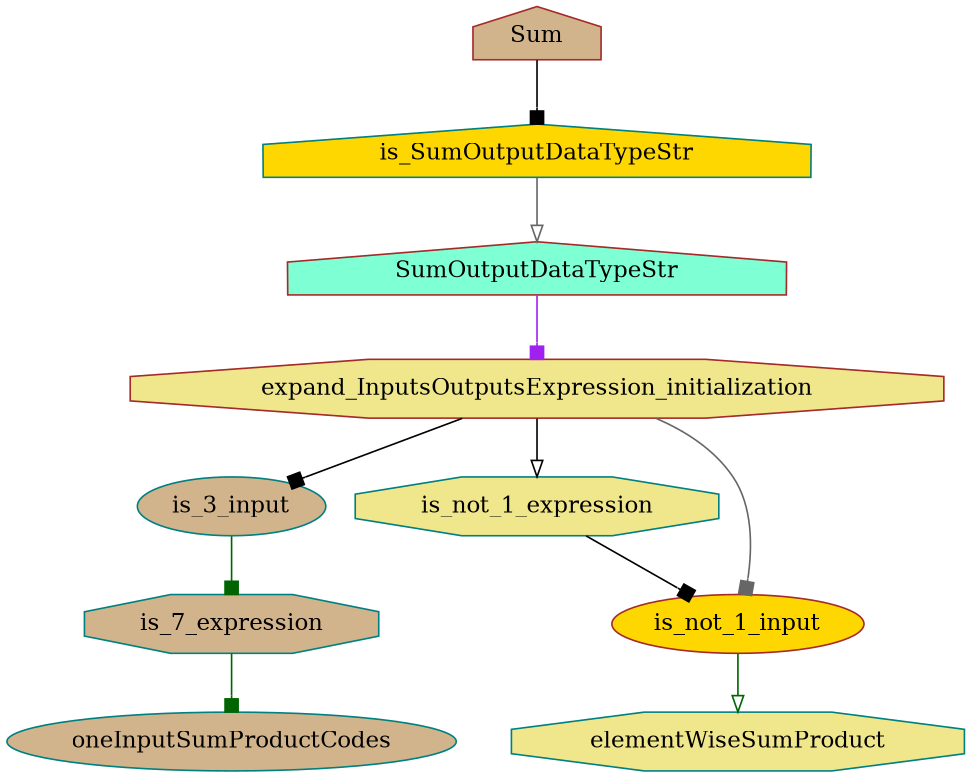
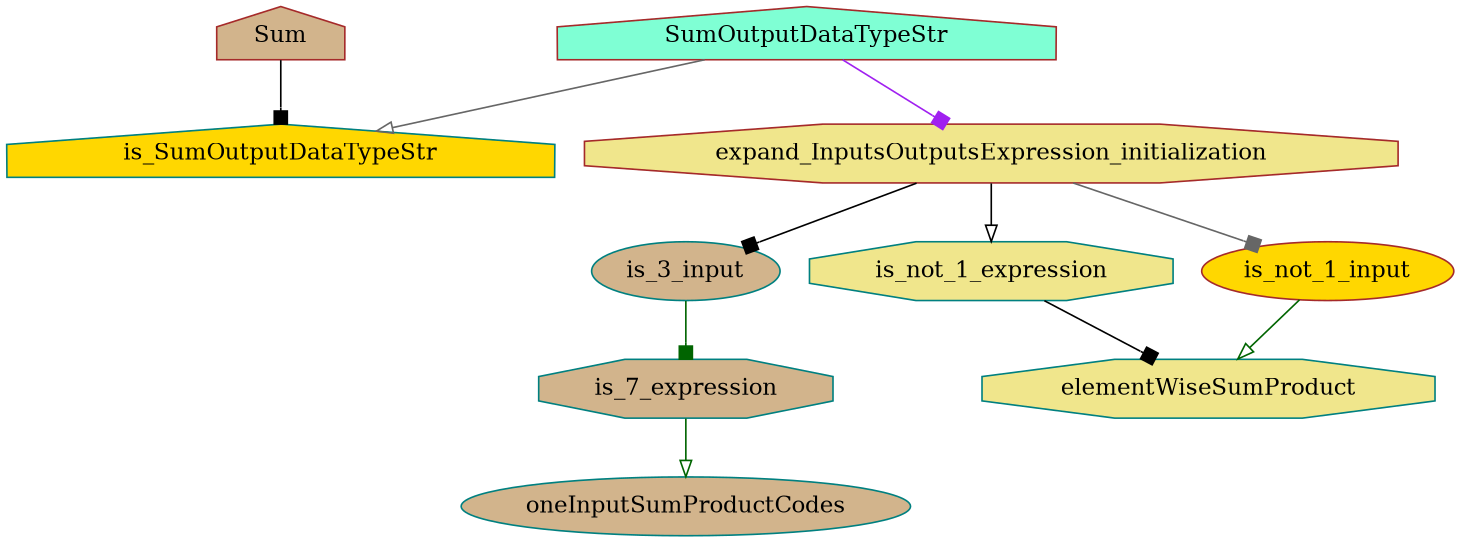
edge "is_SumOutputDataTypeStr" -> "SumOutputDataTypeStr": reversed
edge "is_not_1_expression" -> "is_not_1_input": now "is_not_1_expression" -> "elementWiseSumProduct"
edge "is_7_expression" -> "oneInputSumProductCodes": arrowhead box -> onormal
